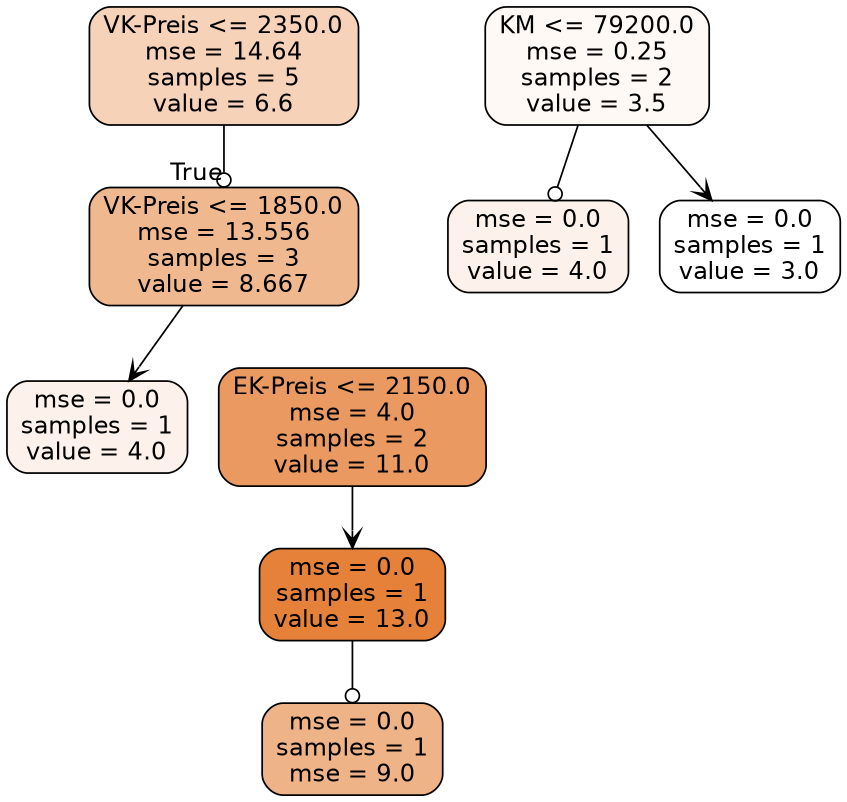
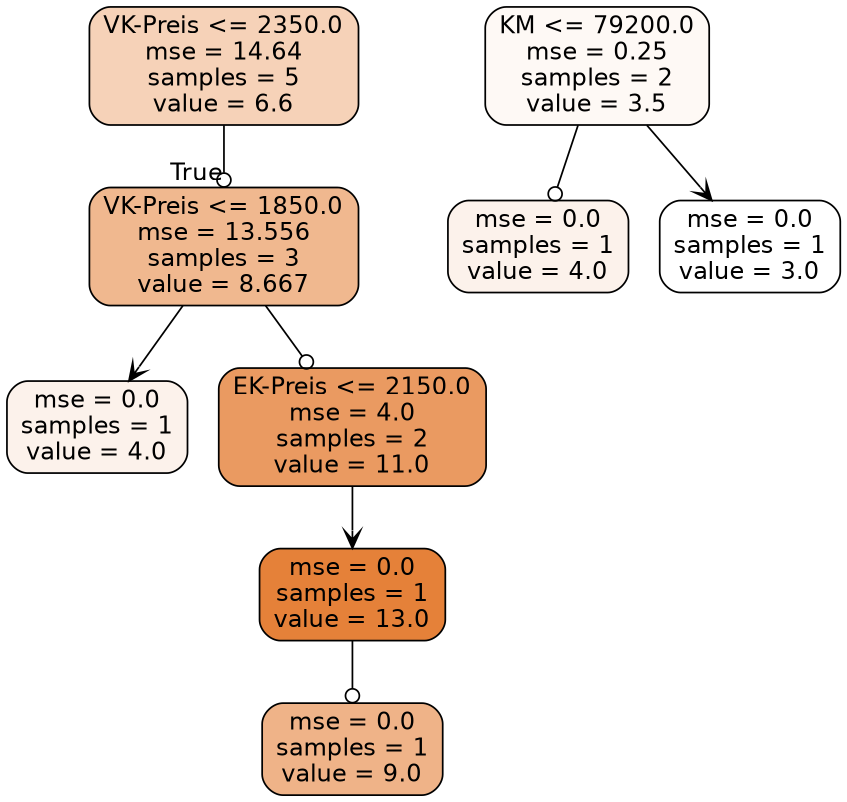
edge "VK-Preis <= 1850.0 mse = 13.556 samples = 3 value = 8.667" -> "EK-Preis <= 2150.0 mse = 4.0 samples = 2 value = 11.0": added
node "mse = 0.0 samples = 1 mse = 9.0": label "mse = 0.0 samples = 1 mse = 9.0" -> "mse = 0.0 samples = 1 value = 9.0"
